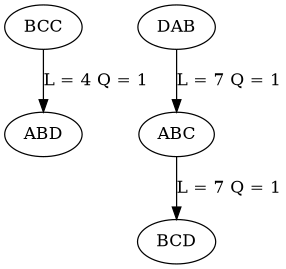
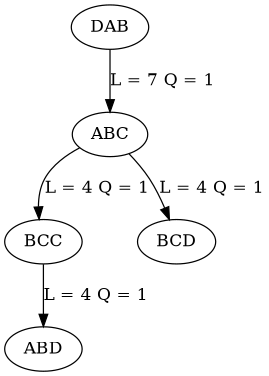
edge "ABC" -> "BCC": added, label "L = 4 Q = 1"
edge "ABC" -> "BCD": label "L = 7 Q = 1" -> "L = 4 Q = 1"
